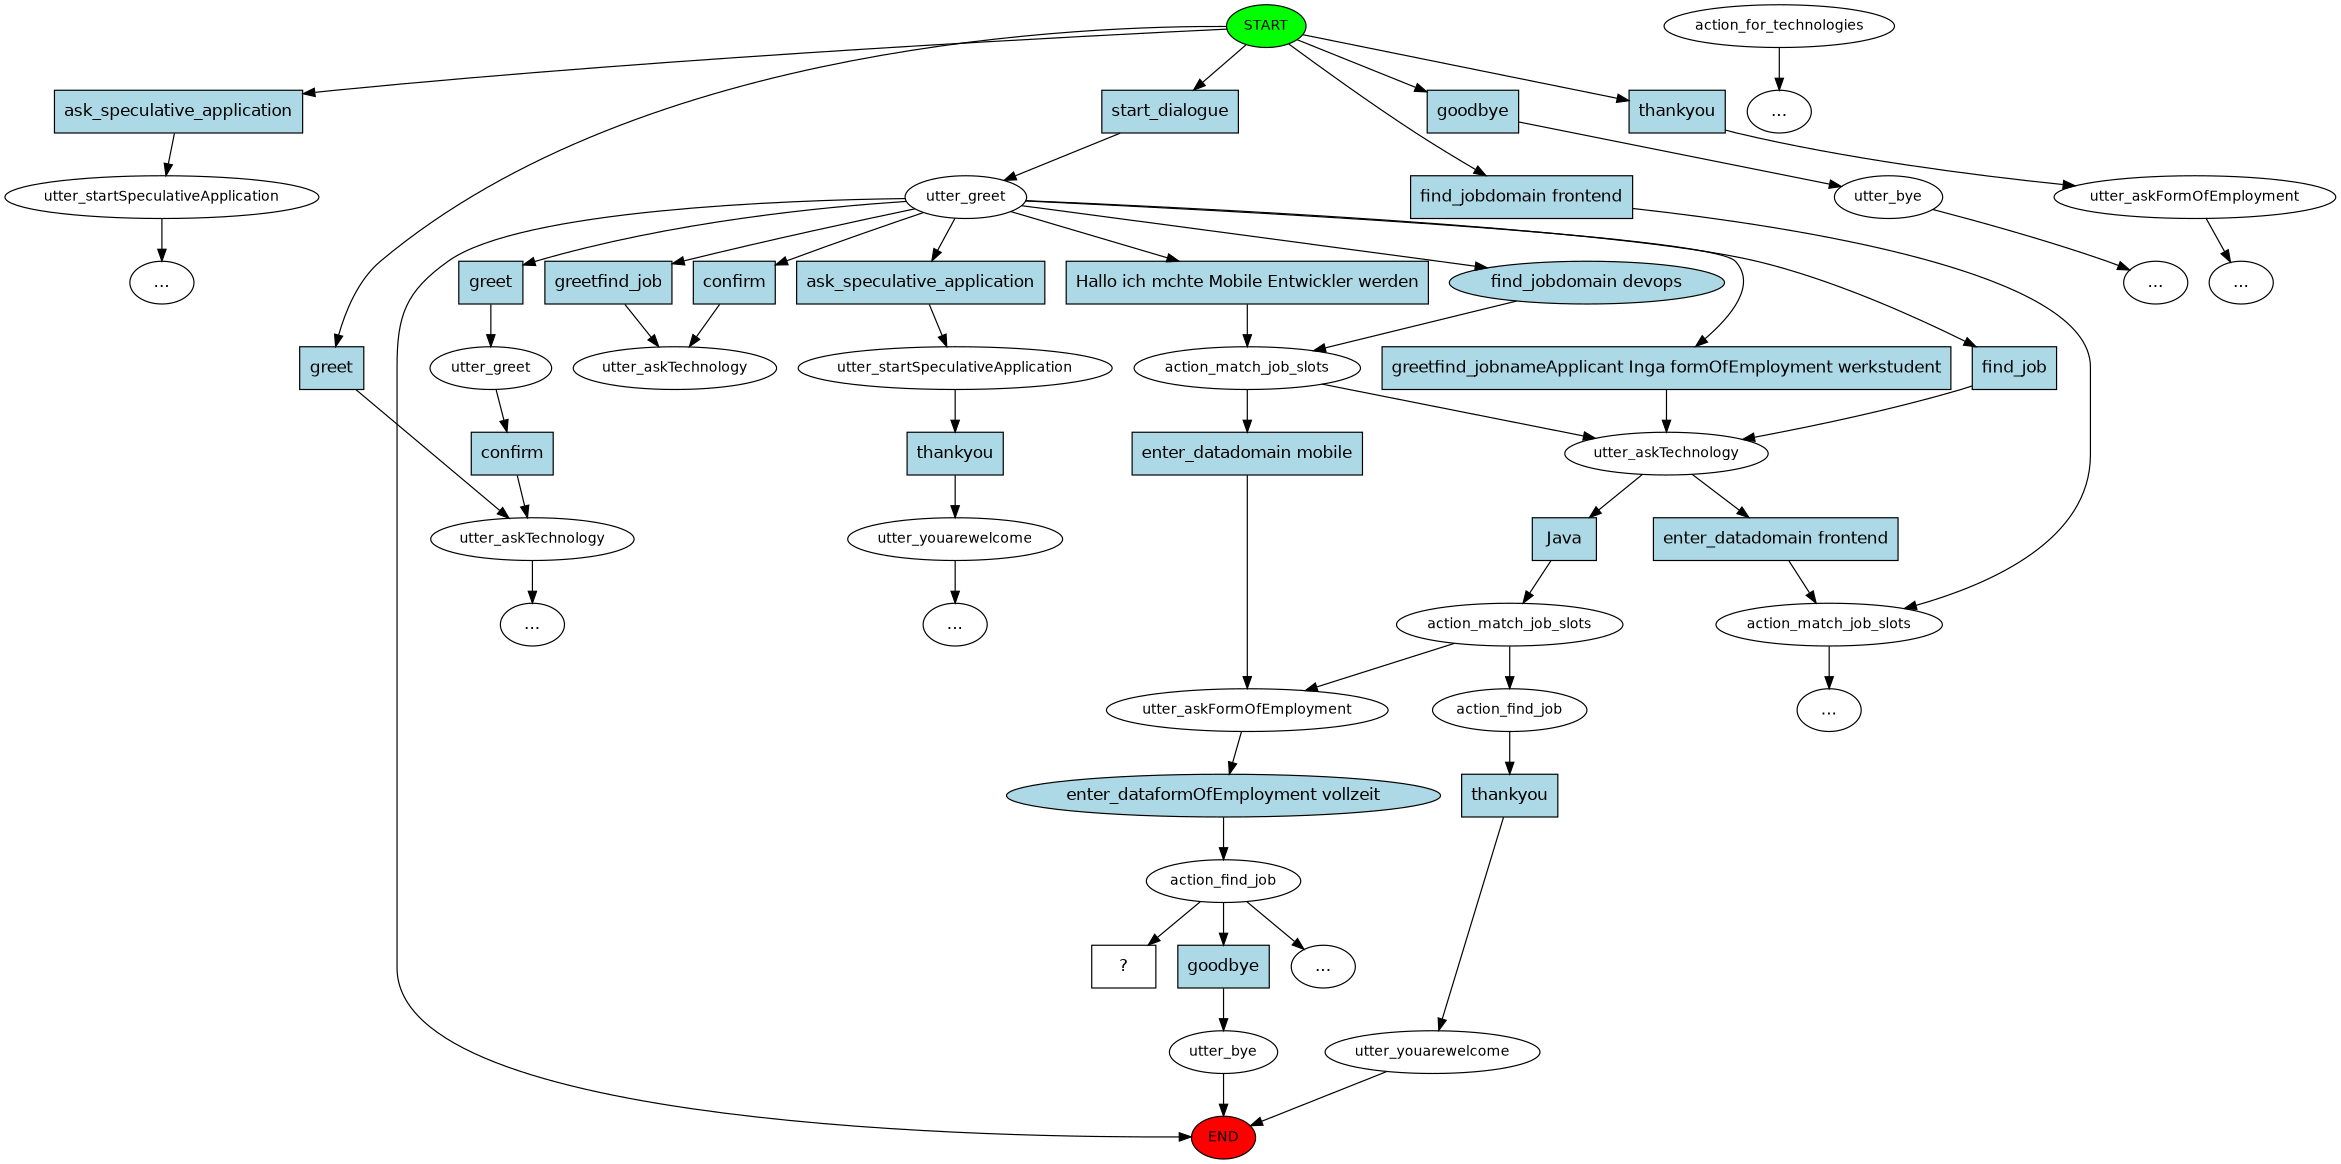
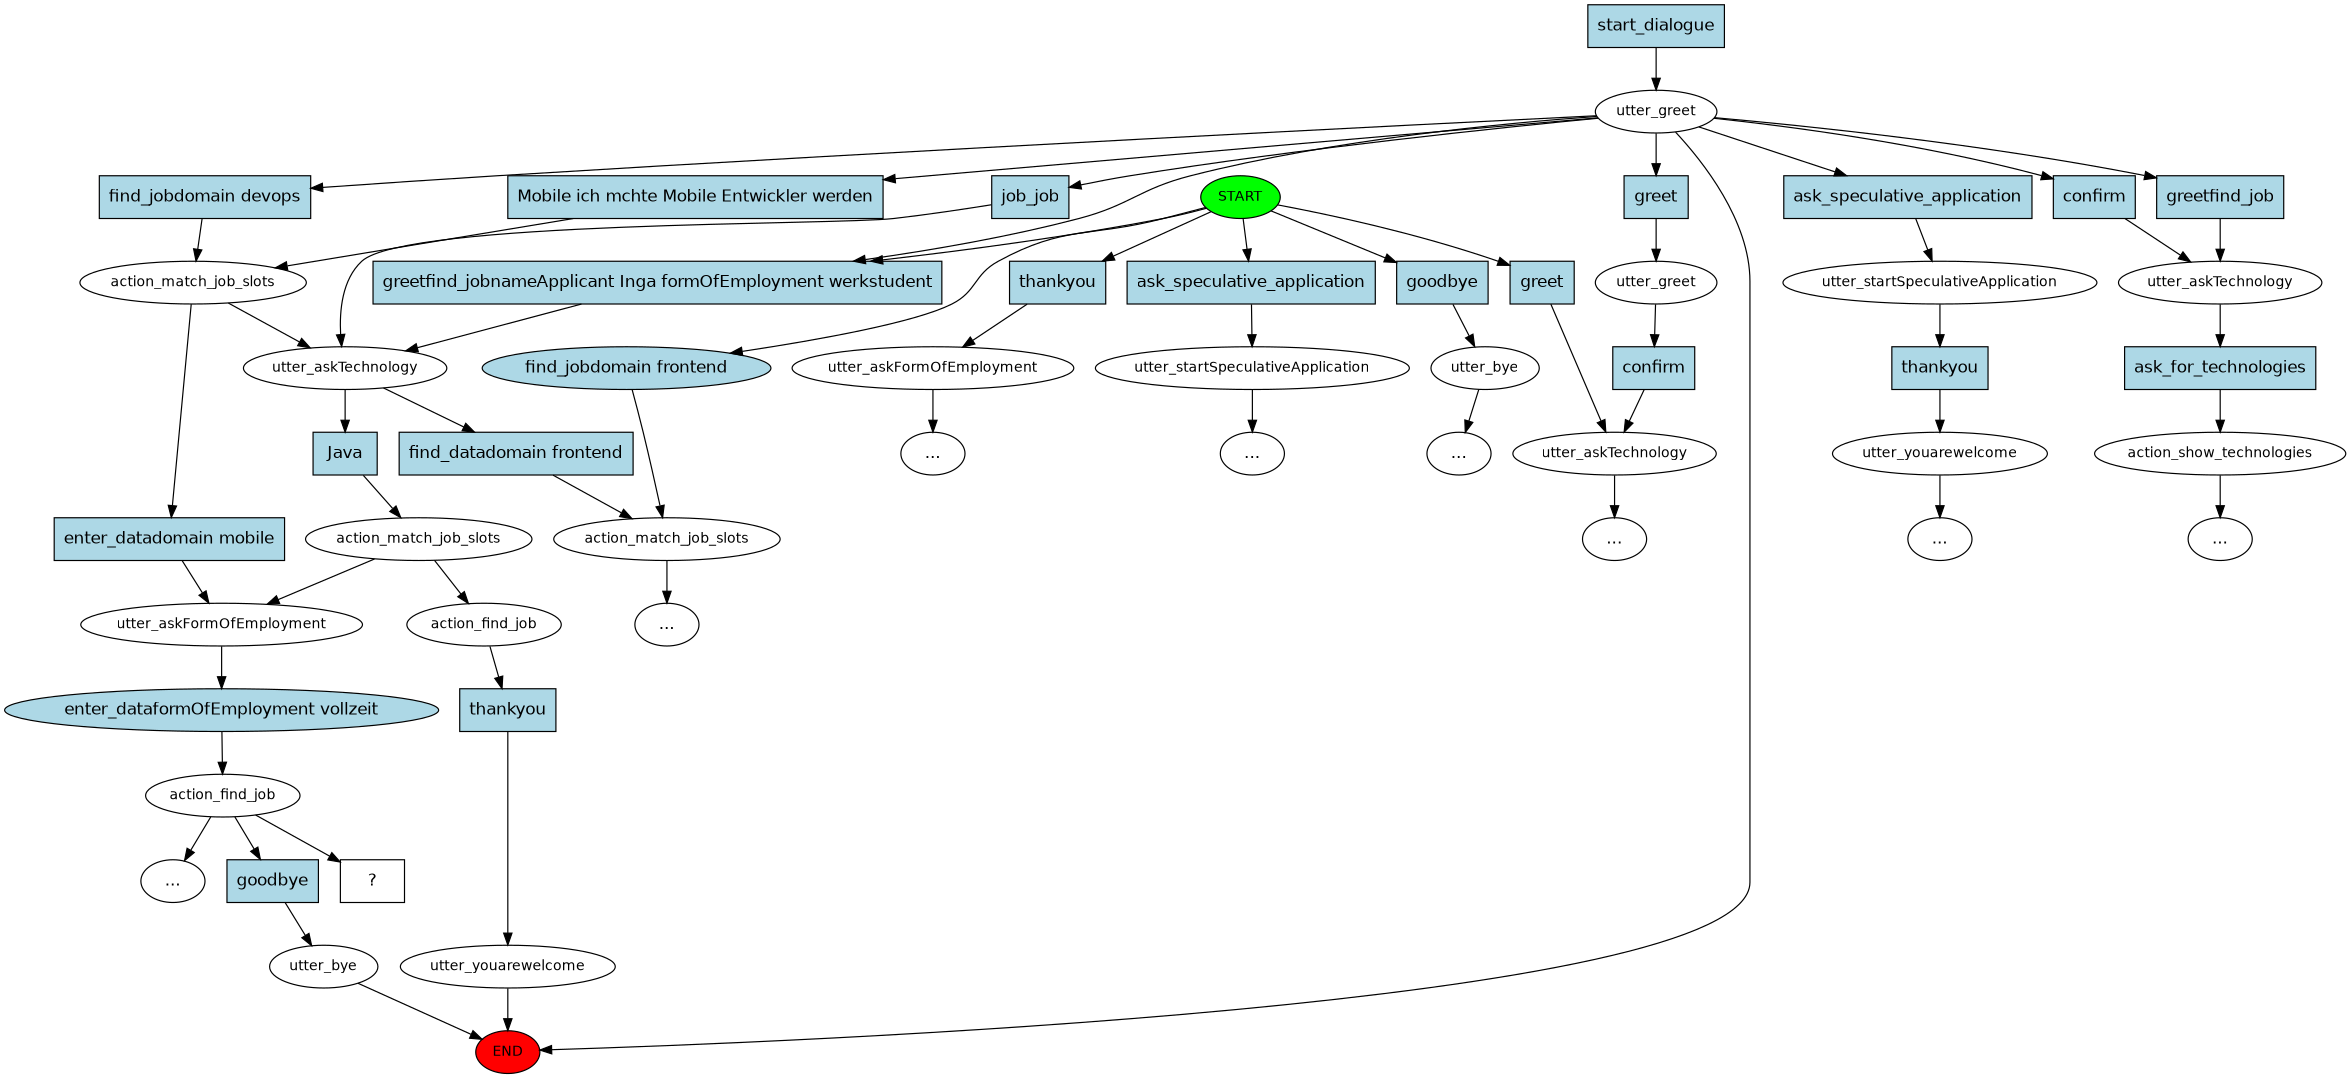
node "action_for_technologies": label "action_for_technologies" -> "action_show_technologies"
edge "START" -> "start_dialogue": now "START" -> "greetfind_jobnameApplicant Inga formOfEmployment werkstudent"
node "find_jobdomain frontend": shape box -> ellipse
node "Hallo ich mchte Mobile Entwickler werden": label "Hallo ich mchte Mobile Entwickler werden" -> "Mobile ich mchte Mobile Entwickler werden"
node "find_jobdomain devops": shape ellipse -> box
node "find_job": label "find_job" -> "job_job"
node "ask_for_technologies": added
node "enter_datadomain frontend": label "enter_datadomain frontend" -> "find_datadomain frontend"
